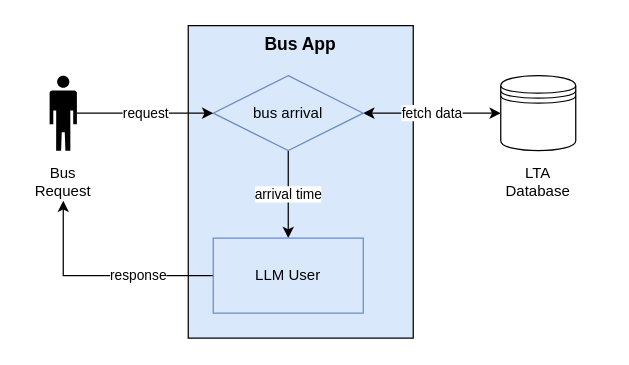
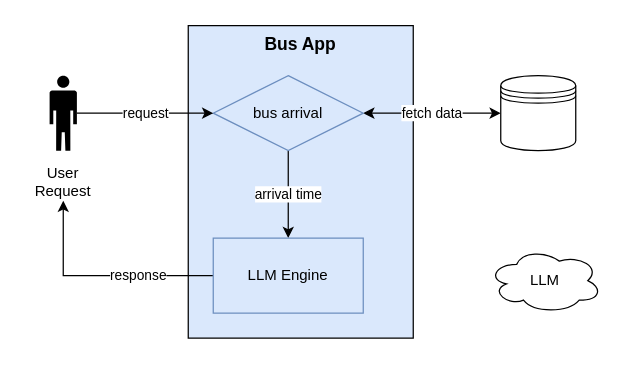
node "Bus Request": label "Bus Request" -> "User Request"
node "LTA Database": removed
node "LLM User": label "LLM User" -> "LLM Engine"
node "LLM": added
